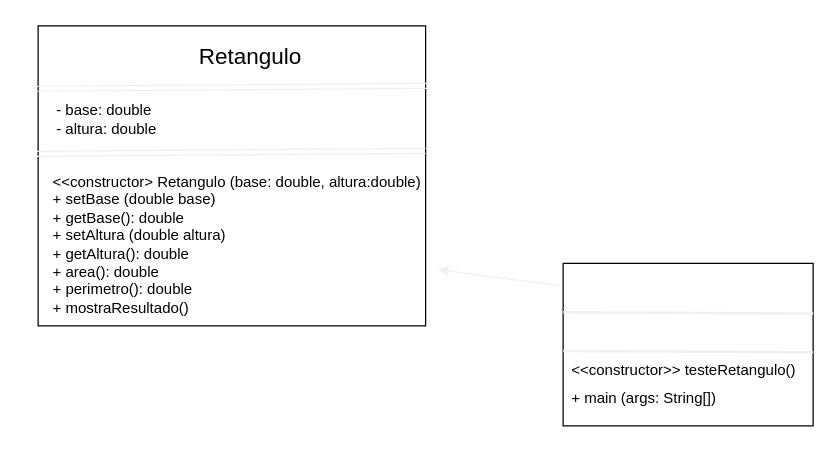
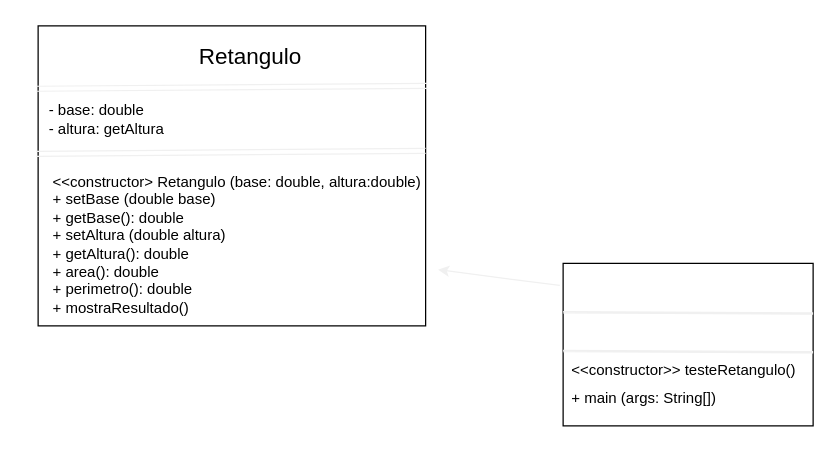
node "- base: double - altura: double": label "- base: double - altura: double" -> "- base: double - altura: getAltura"
